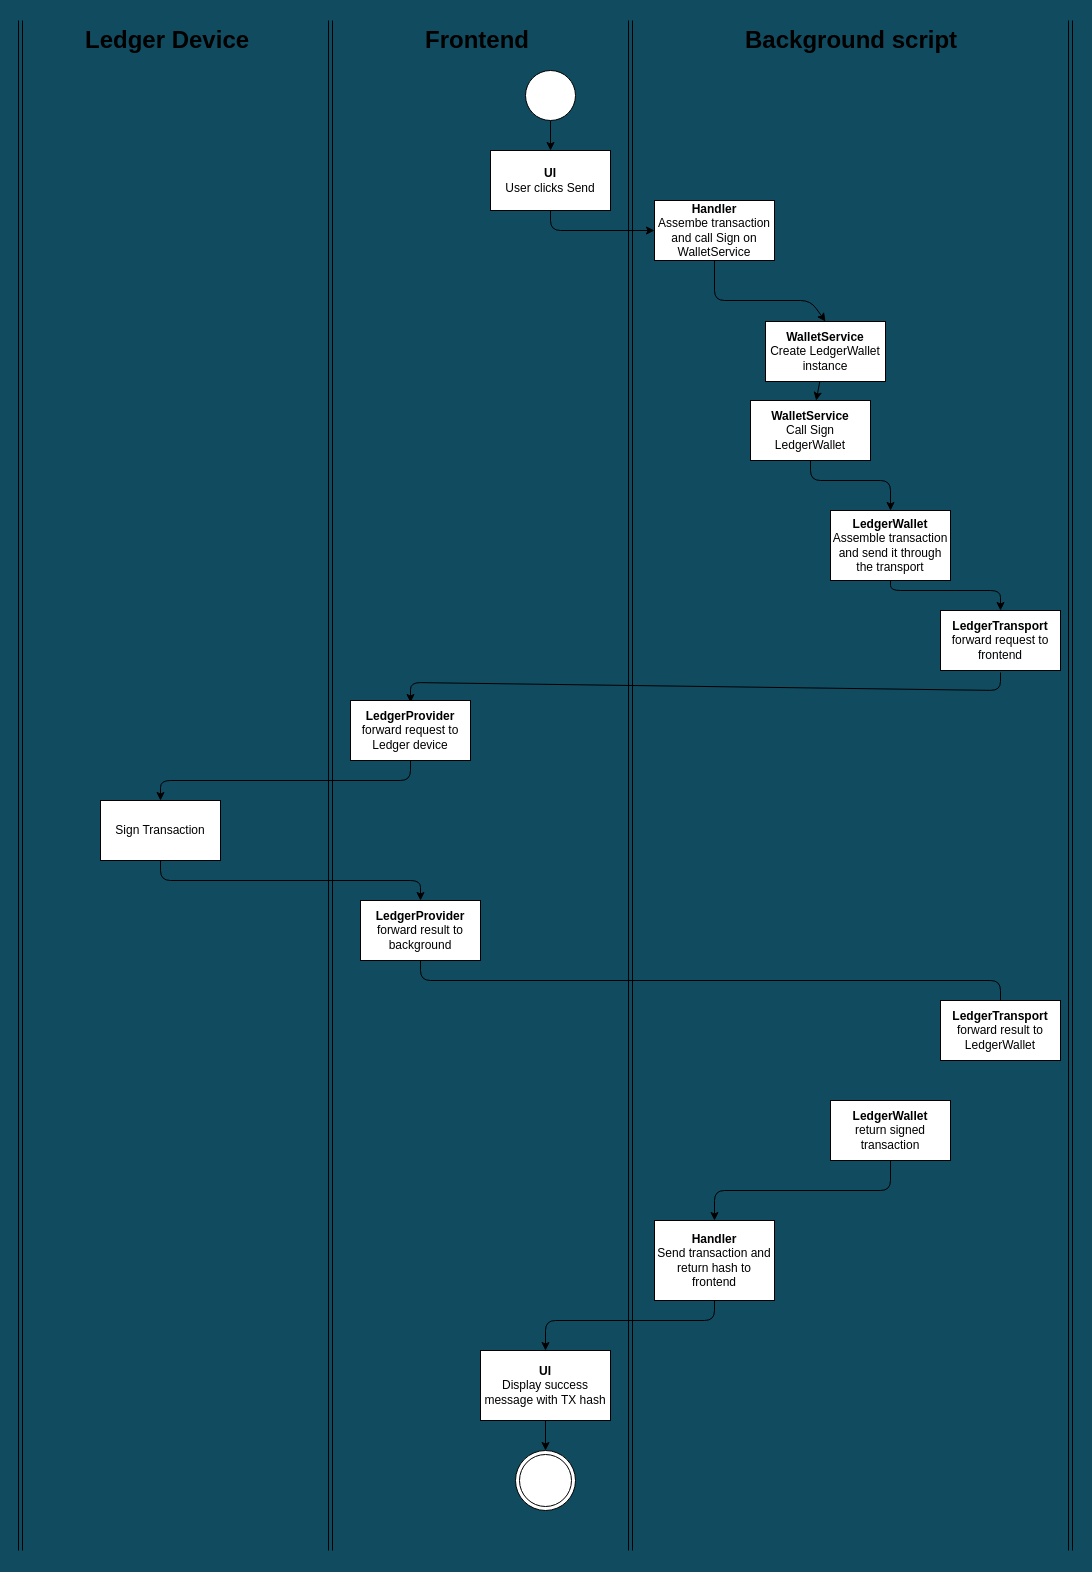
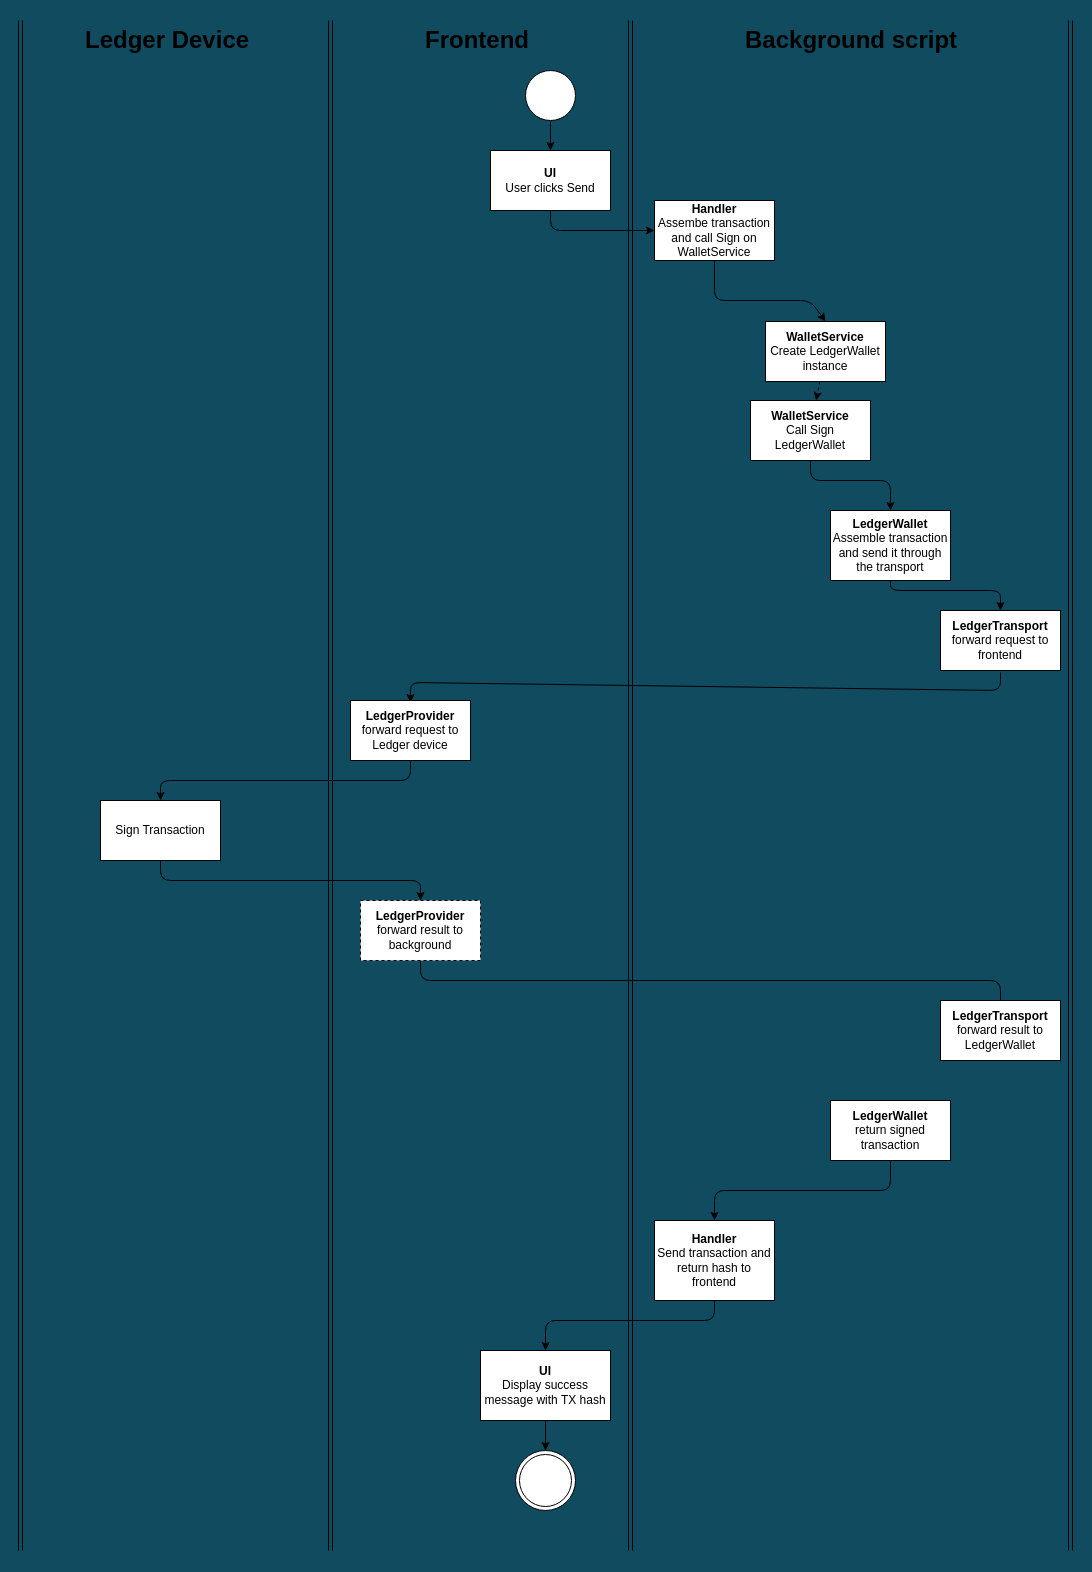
edge "WalletService Create LedgerWallet instance" -> "WalletService Call Sign LedgerWallet": style solid -> dashed
node "LedgerProvider forward result to background": style solid -> dashed
